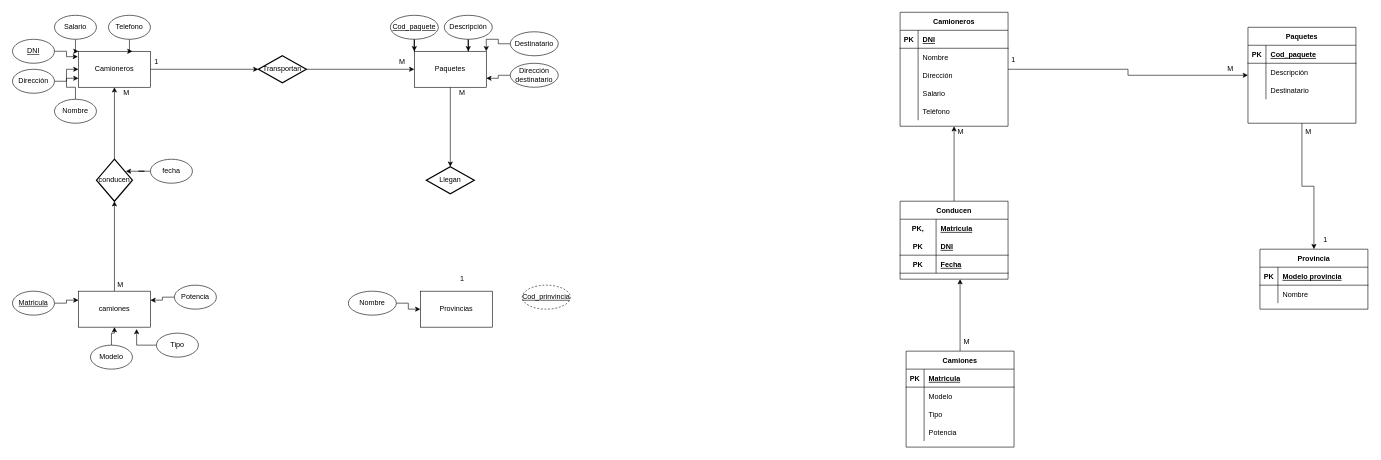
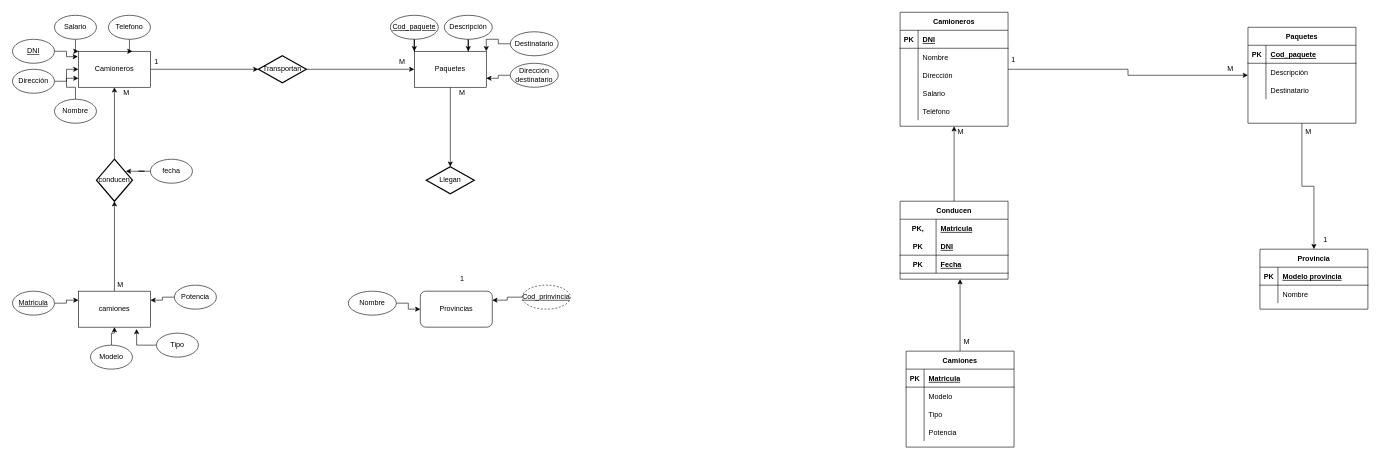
edge "Cod_prinvincia" -> "Provincias": added
node "Provincias": shape rectangle -> rounded rectangle
